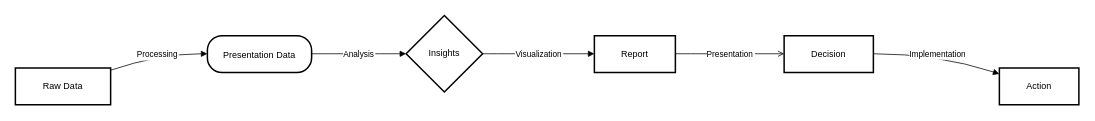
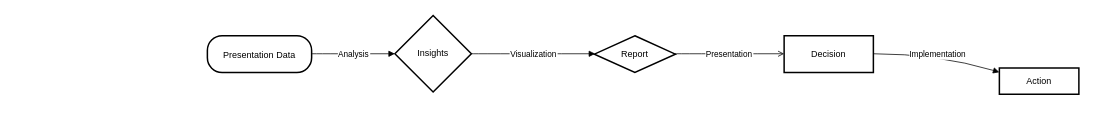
node "Insights": moved (444, 54) -> (433, 54)
node "Report": shape rectangle -> diamond
edge "Raw Data" -> "Presentation Data": removed, label "Processing"
node "Raw Data": removed
node "Action": size 80x37 -> 80x26
